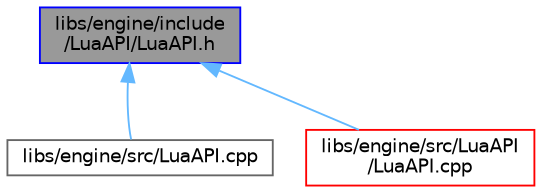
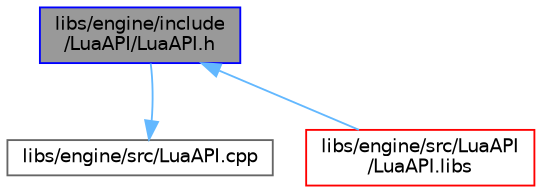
edge "libs/engine/src/LuaAPI.cpp" -> "libs/engine/include /LuaAPI/LuaAPI.h": reversed
node "libs/engine/src/LuaAPI /LuaAPI.cpp": label "libs/engine/src/LuaAPI /LuaAPI.cpp" -> "libs/engine/src/LuaAPI /LuaAPI.libs"
